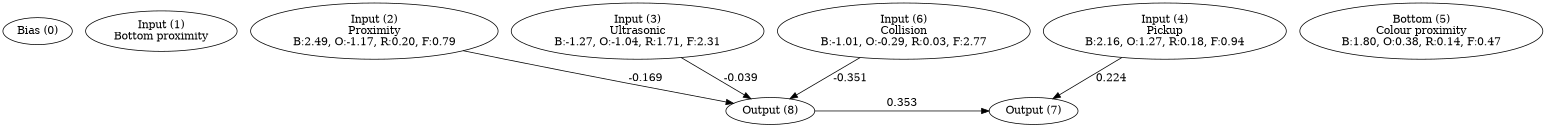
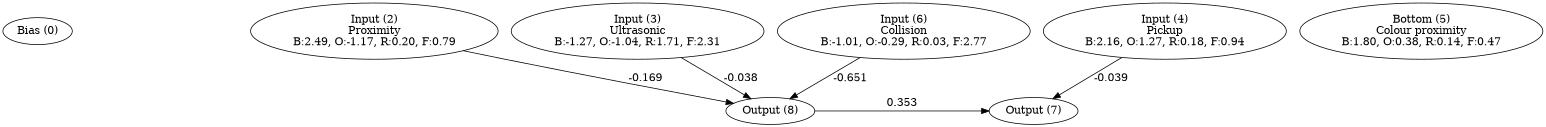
node "Input (1) Bottom proximity": removed
edge "Input (3) Ultrasonic B:-1.27, O:-1.04, R:1.71, F:2.31" -> "Output (8)": label "-0.039" -> "-0.038"
edge "Input (6) Collision B:-1.01, O:-0.29, R:0.03, F:2.77" -> "Output (8)": label "-0.351" -> "-0.651"
edge "Input (4) Pickup B:2.16, O:1.27, R:0.18, F:0.94" -> "Output (7)": label "0.224" -> "-0.039"
